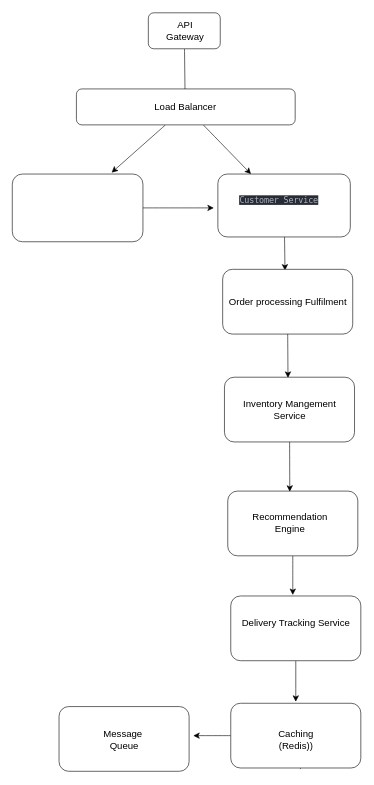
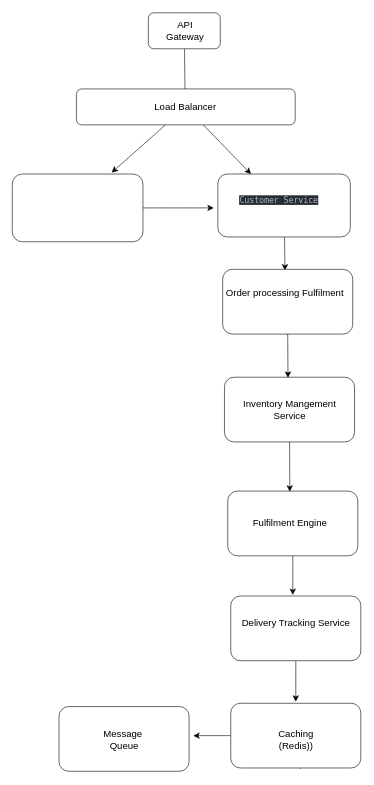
node "Order processing Fulfilment": moved (288, 302) -> (285, 293)
node "Recommendation Engine": label "Recommendation Engine" -> "Fulfilment Engine"
